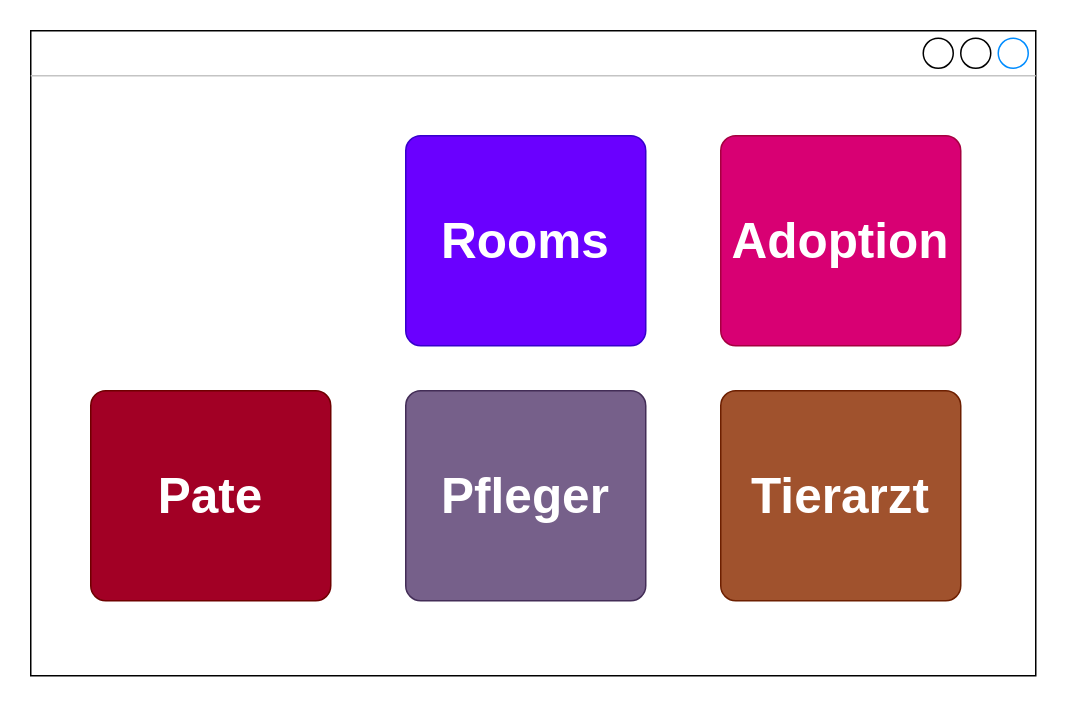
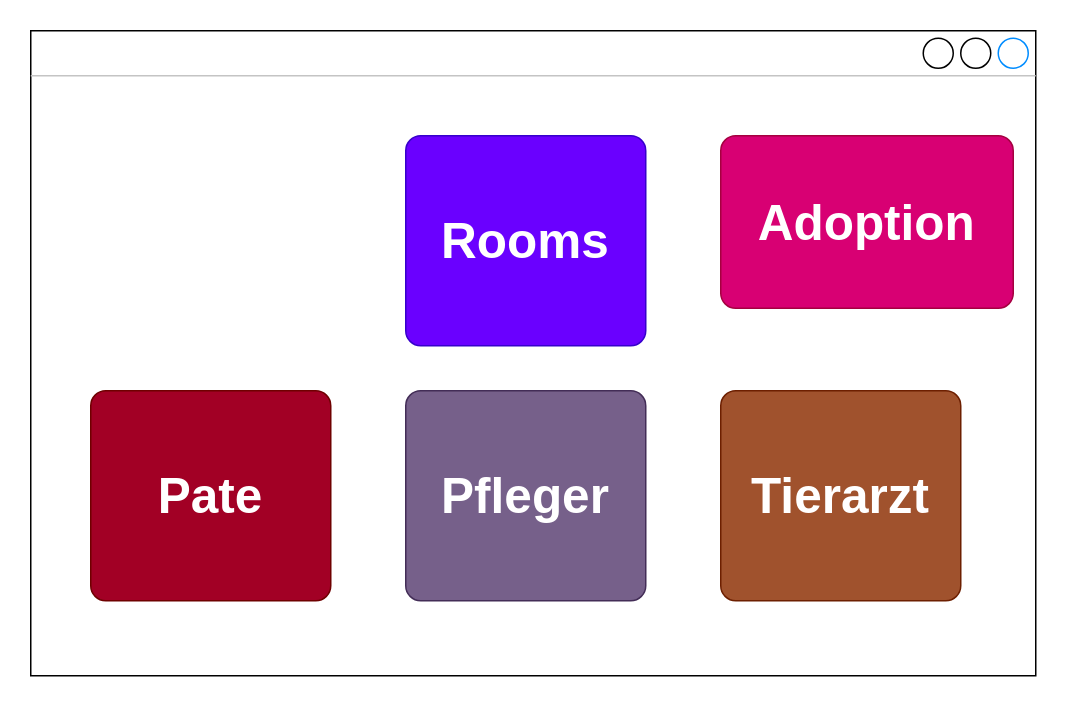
node "Adoption": size 240x210 -> 293x173
